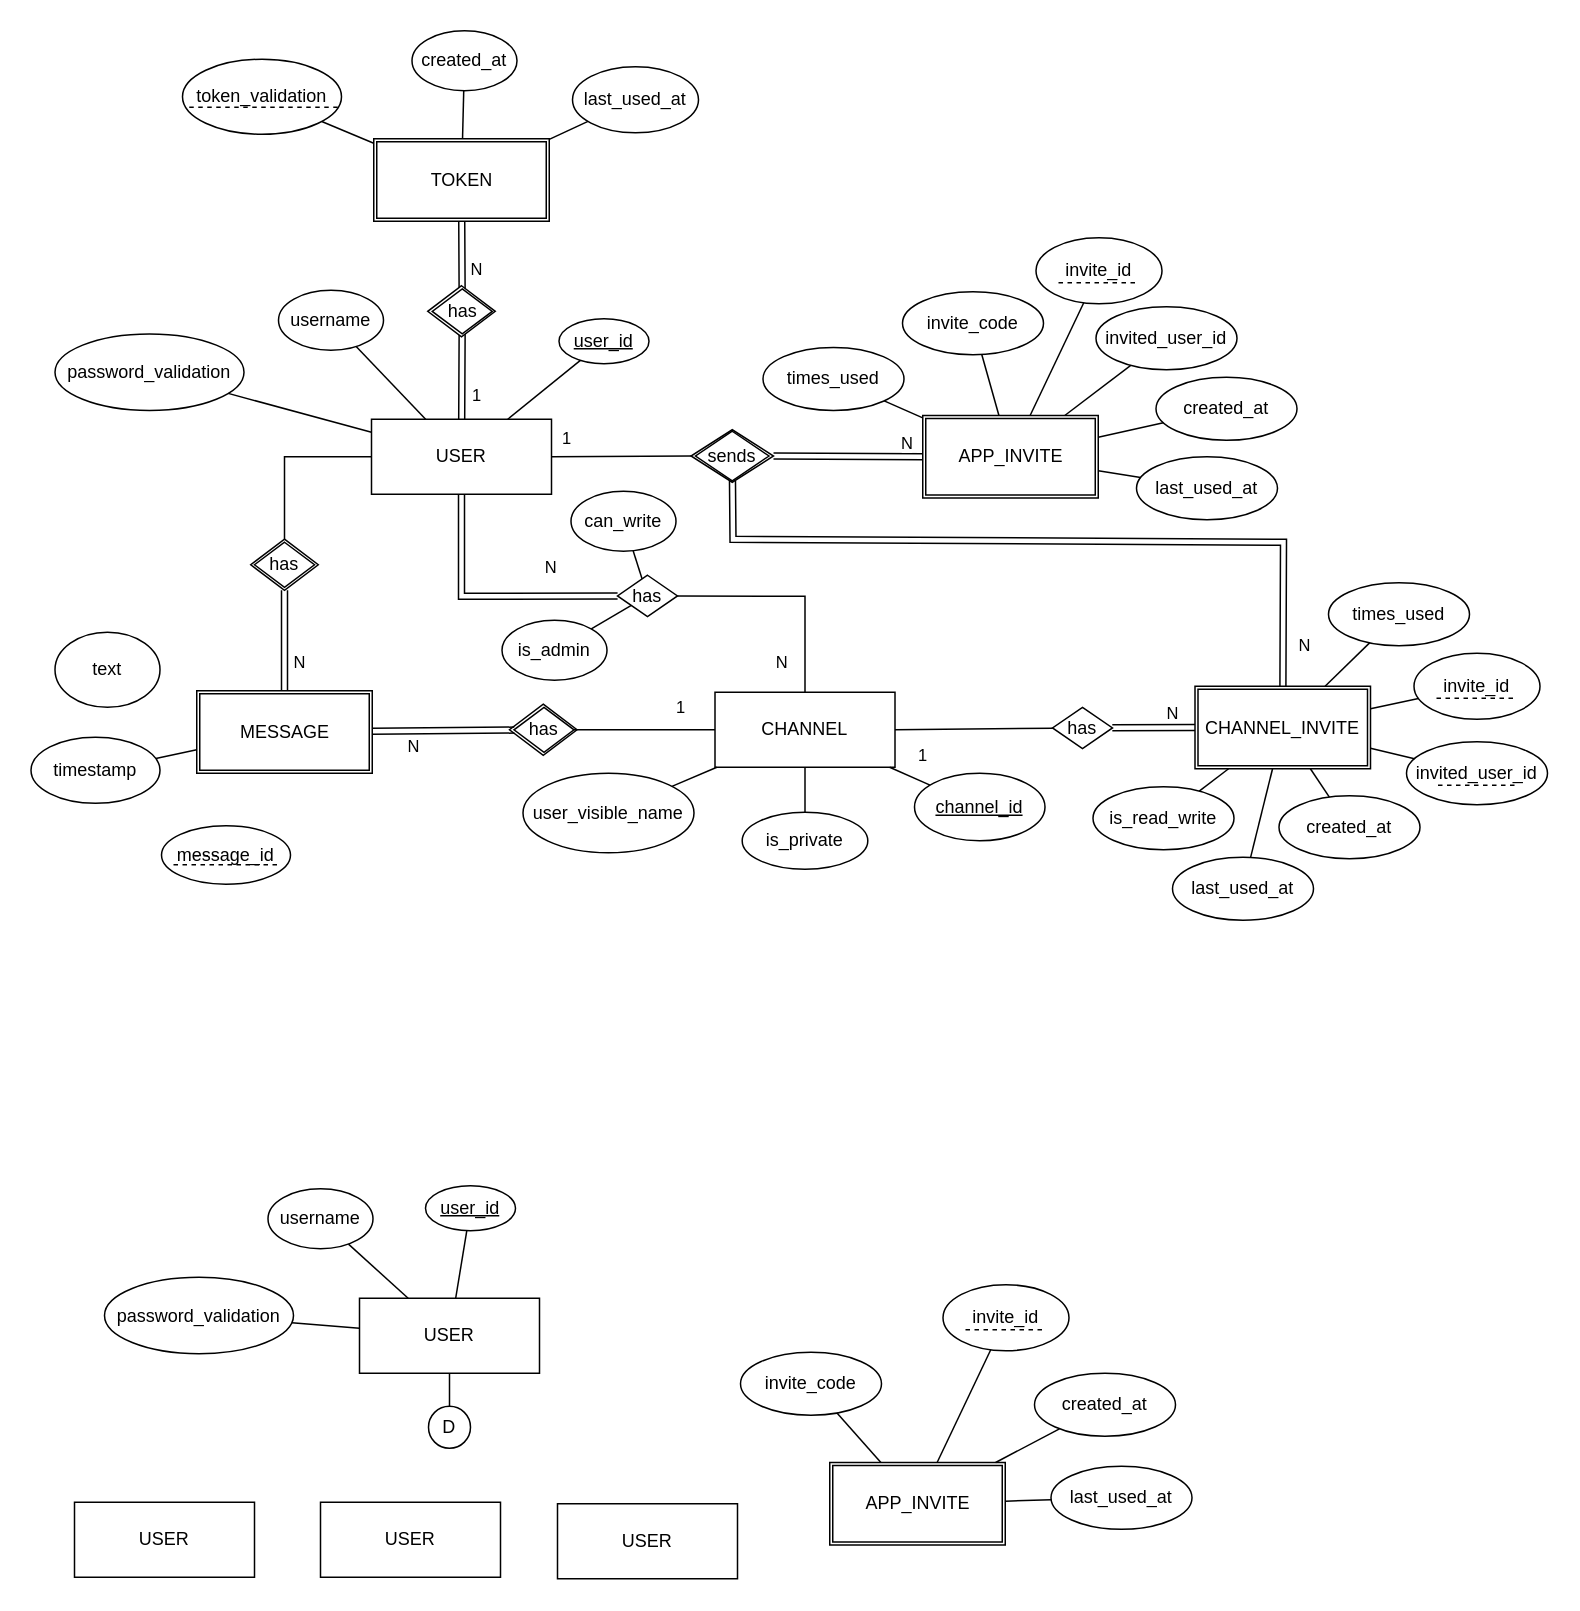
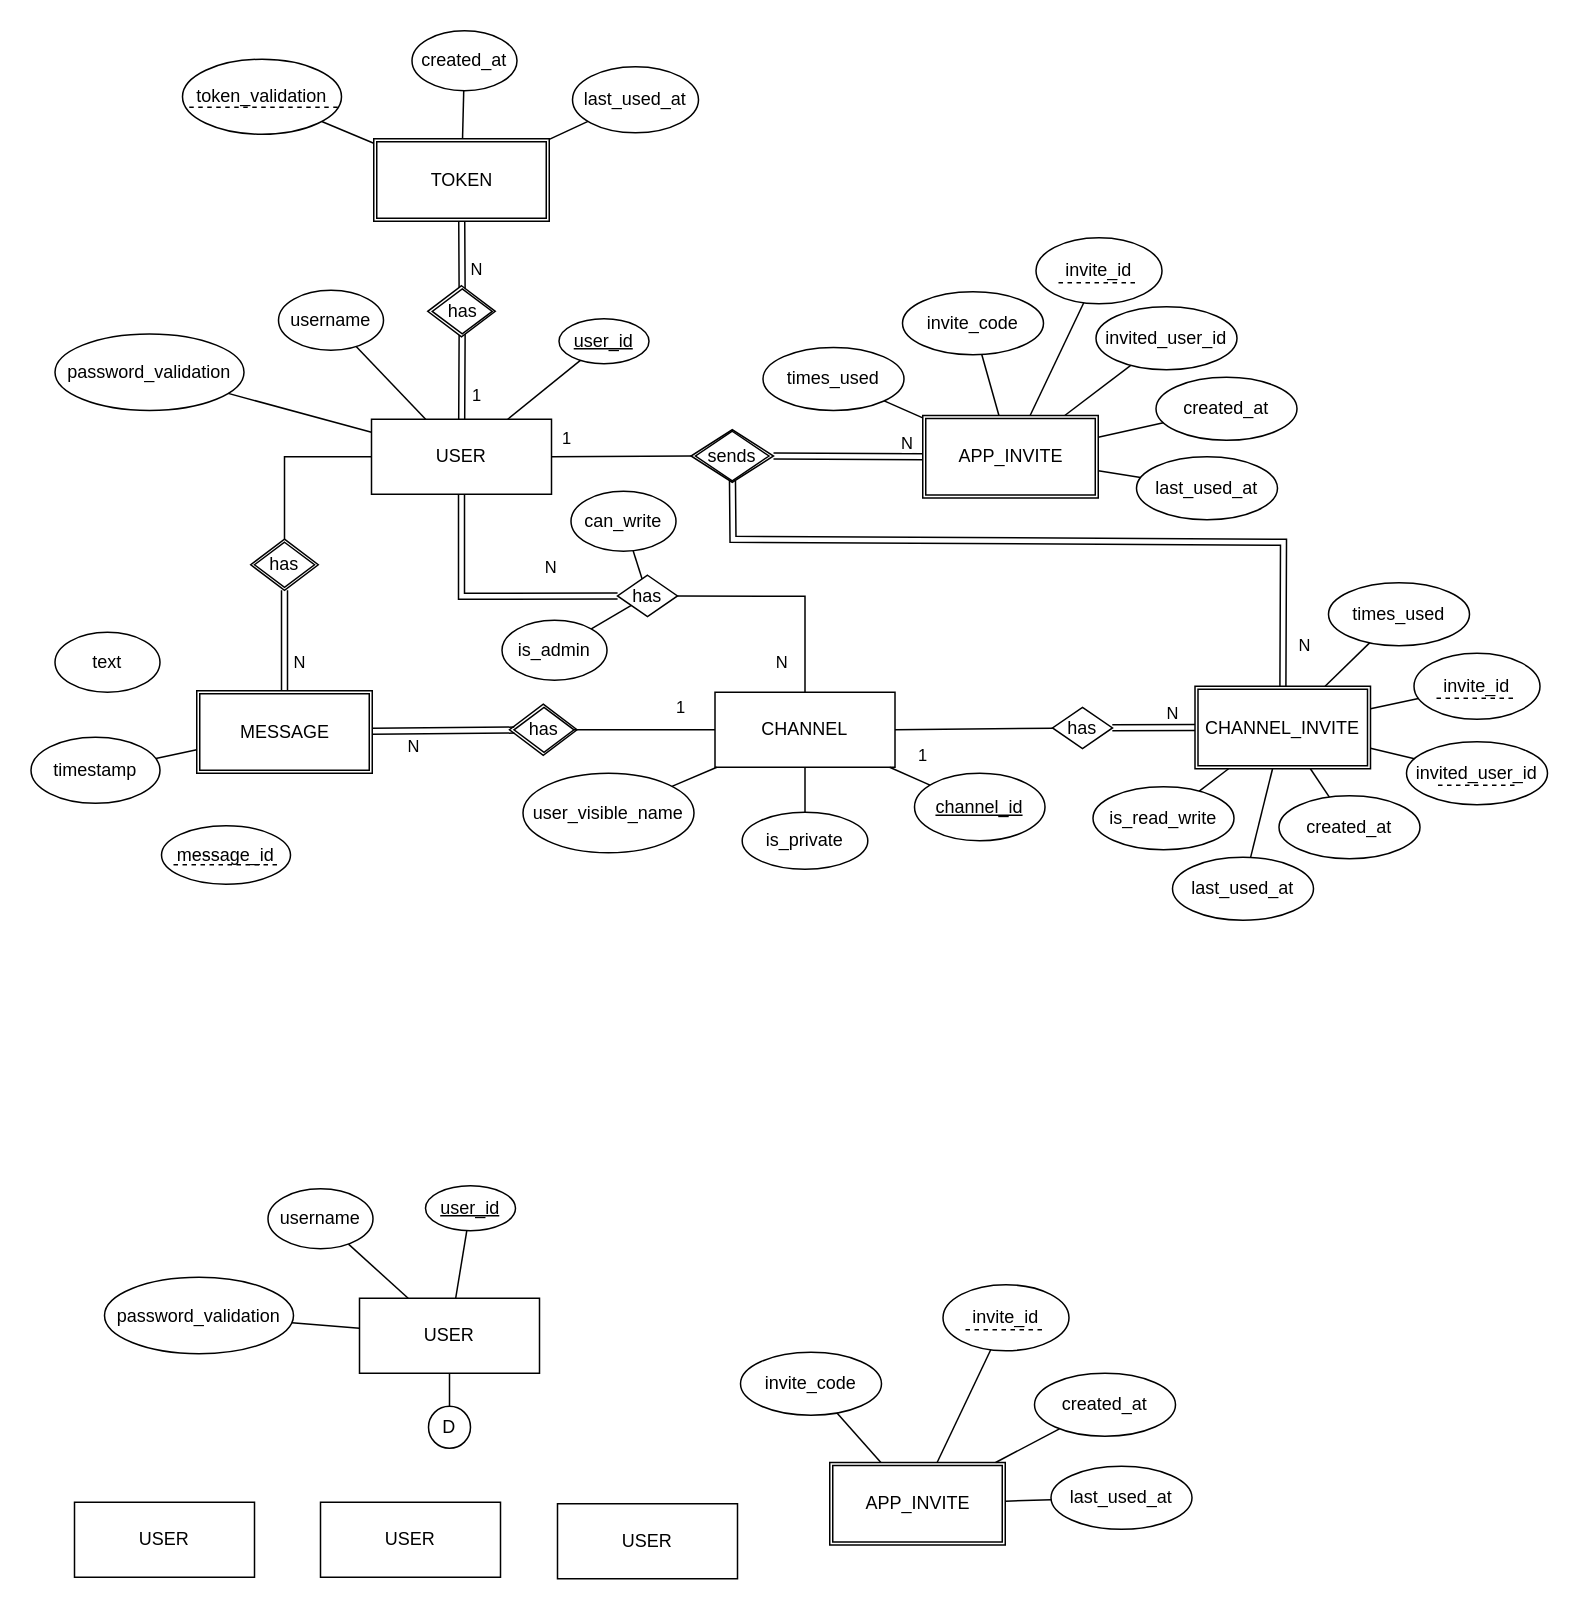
node "text": size 105x75 -> 105x60
